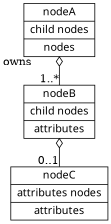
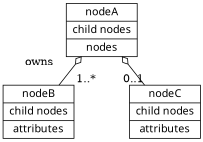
edge "nodeC" -> "nodeB": now "nodeC" -> "nodeA"
node "nodeC": text "attributes nodes" -> "child nodes"
